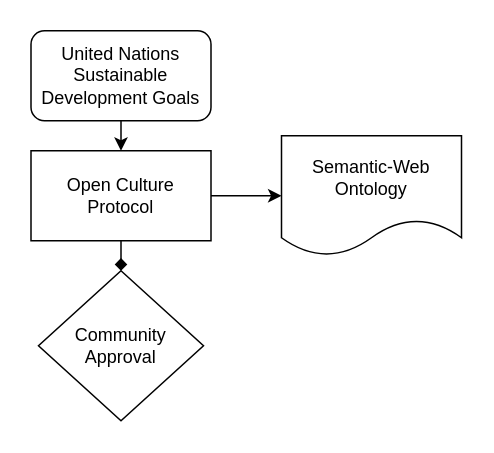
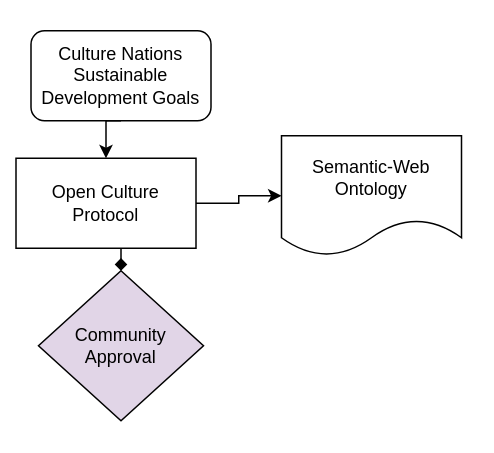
node "United Nations Sustainable Development Goals": label "United Nations Sustainable Development Goals" -> "Culture Nations Sustainable Development Goals"
node "Open Culture Protocol": moved (121, 196) -> (106, 203)
node "Community Approval": fillcolor #ffffff -> #e1d5e7
